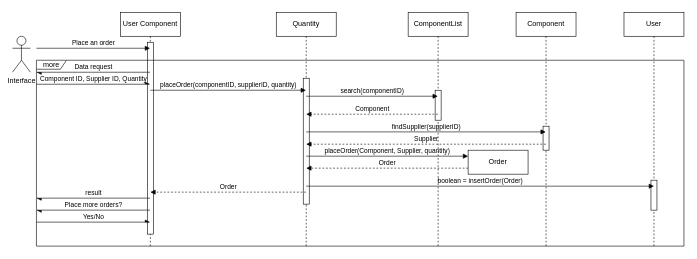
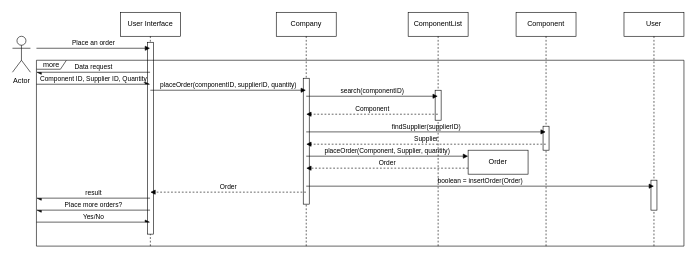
node "User Component": label "User Component" -> "User Interface"
node "Quantity": label "Quantity" -> "Company"
node "Interface": label "Interface" -> "Actor"
